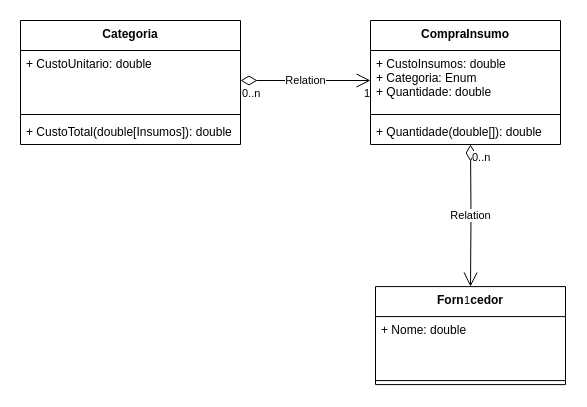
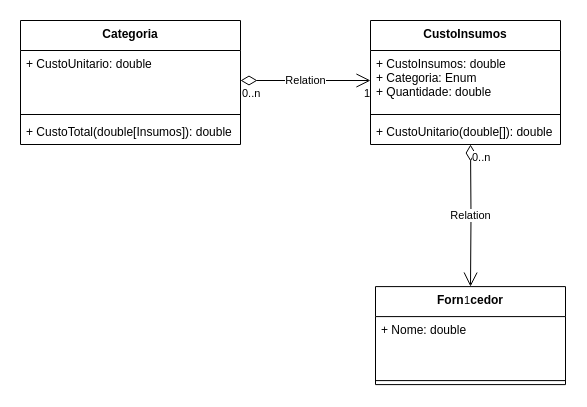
node "CompraInsumo": label "CompraInsumo" -> "CustoInsumos"
node "+ Quantidade(double[]): double": label "+ Quantidade(double[]): double" -> "+ CustoUnitario(double[]): double"
